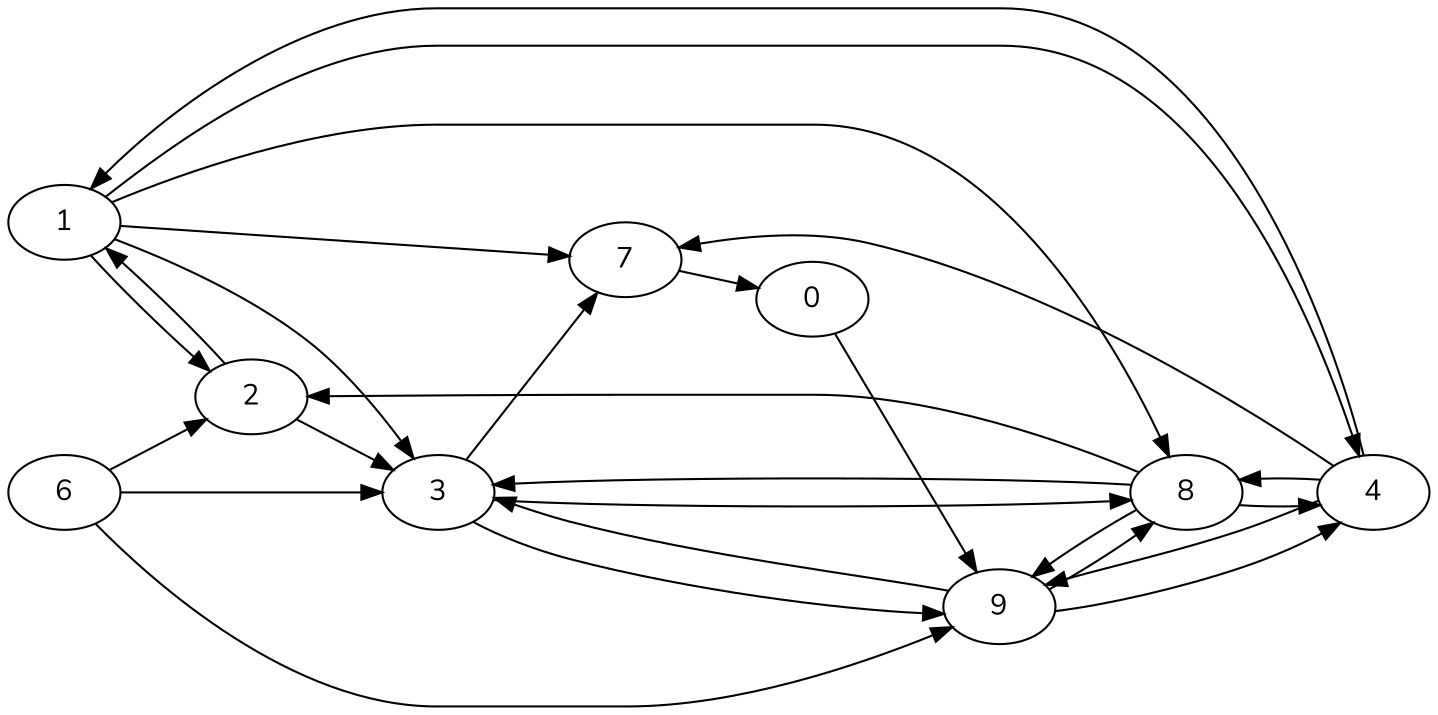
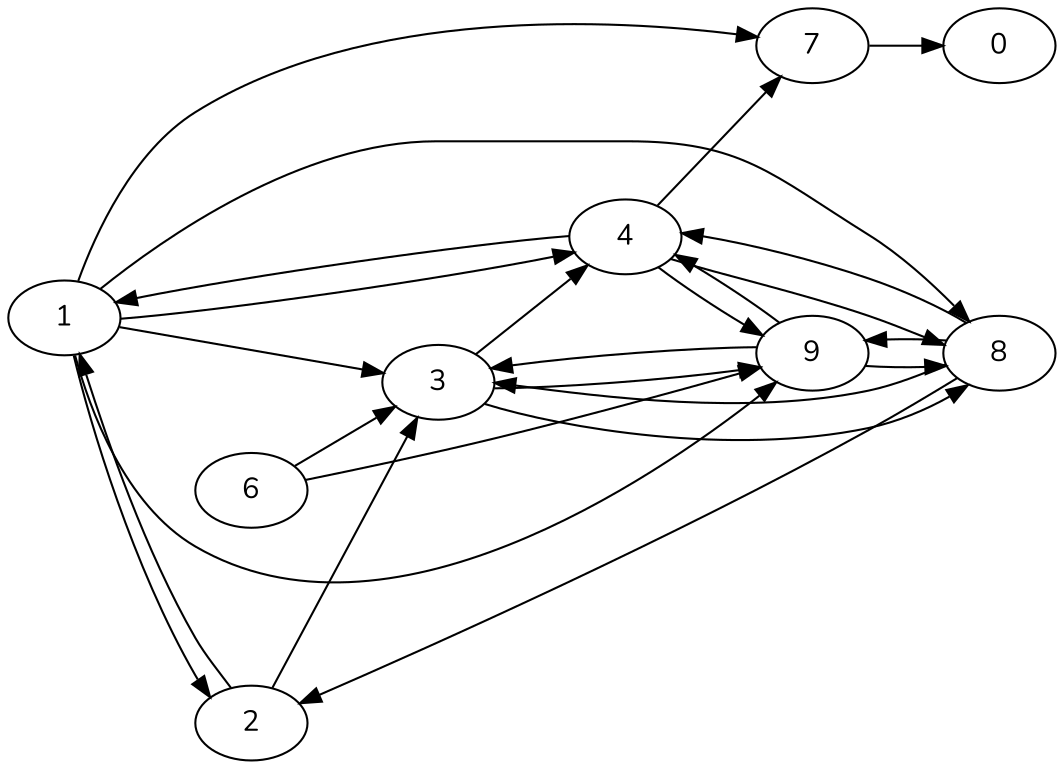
edge "3" -> "7": now "3" -> "4"
edge "0" -> "9": now "1" -> "9"
edge "6" -> "2": removed
